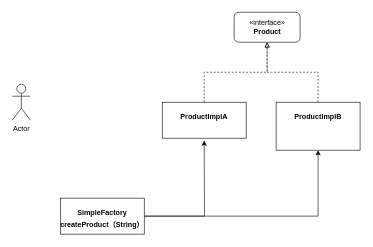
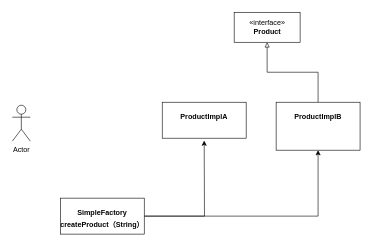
node "«interface» Product": shape rounded rectangle -> rectangle
edge "ProductImplA" -> "«interface» Product": removed
edge "ProductImplB" -> "«interface» Product": style dashed -> solid
node "Actor": moved (21, 102) -> (21, 123)
